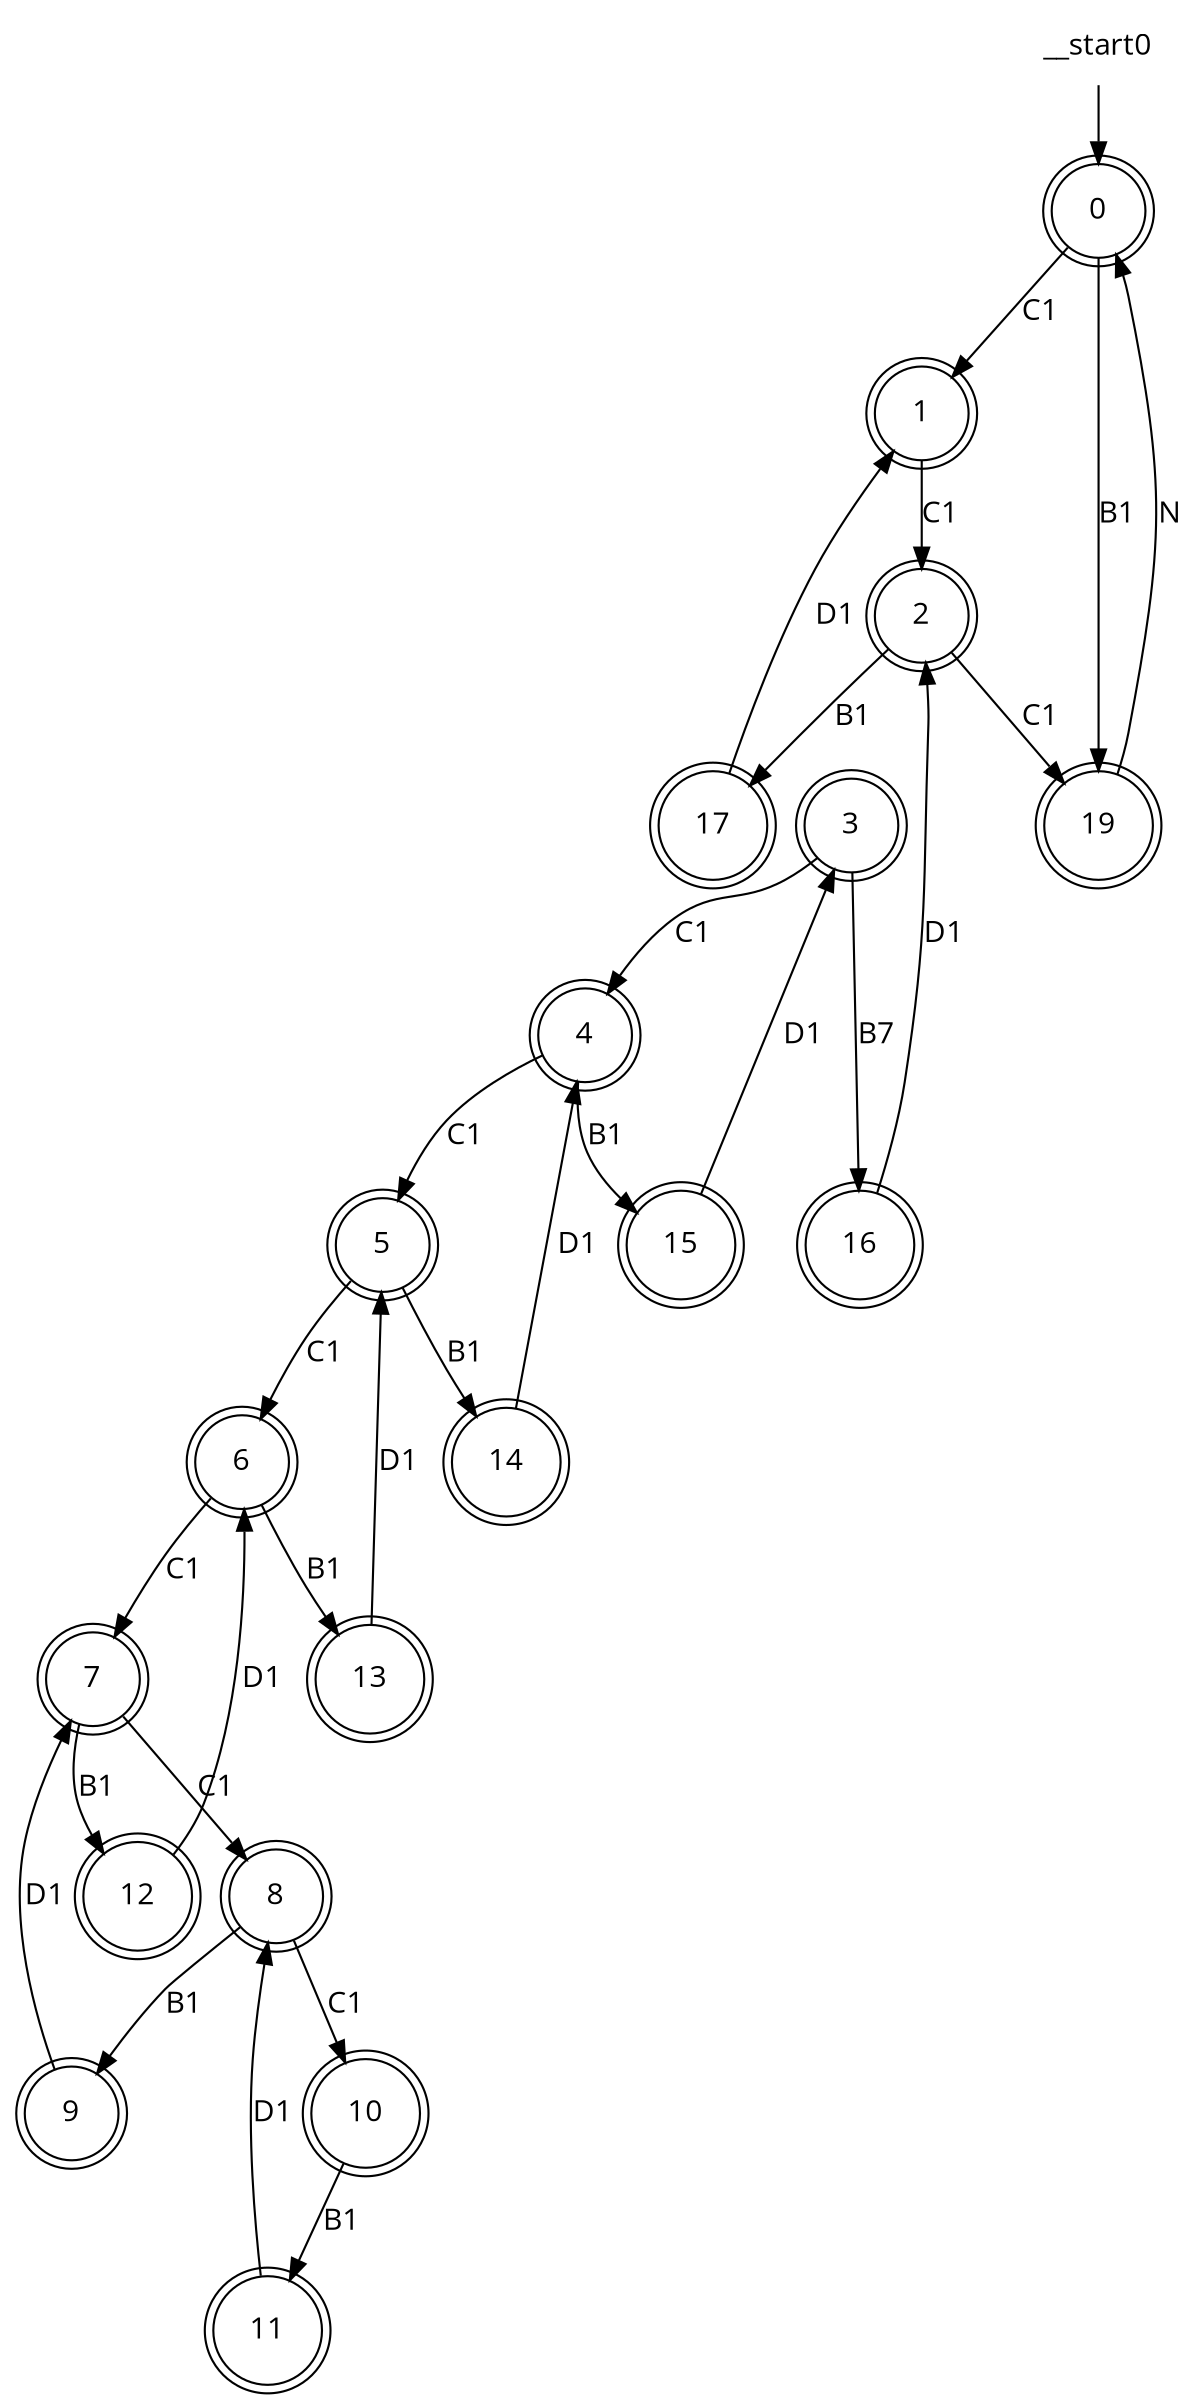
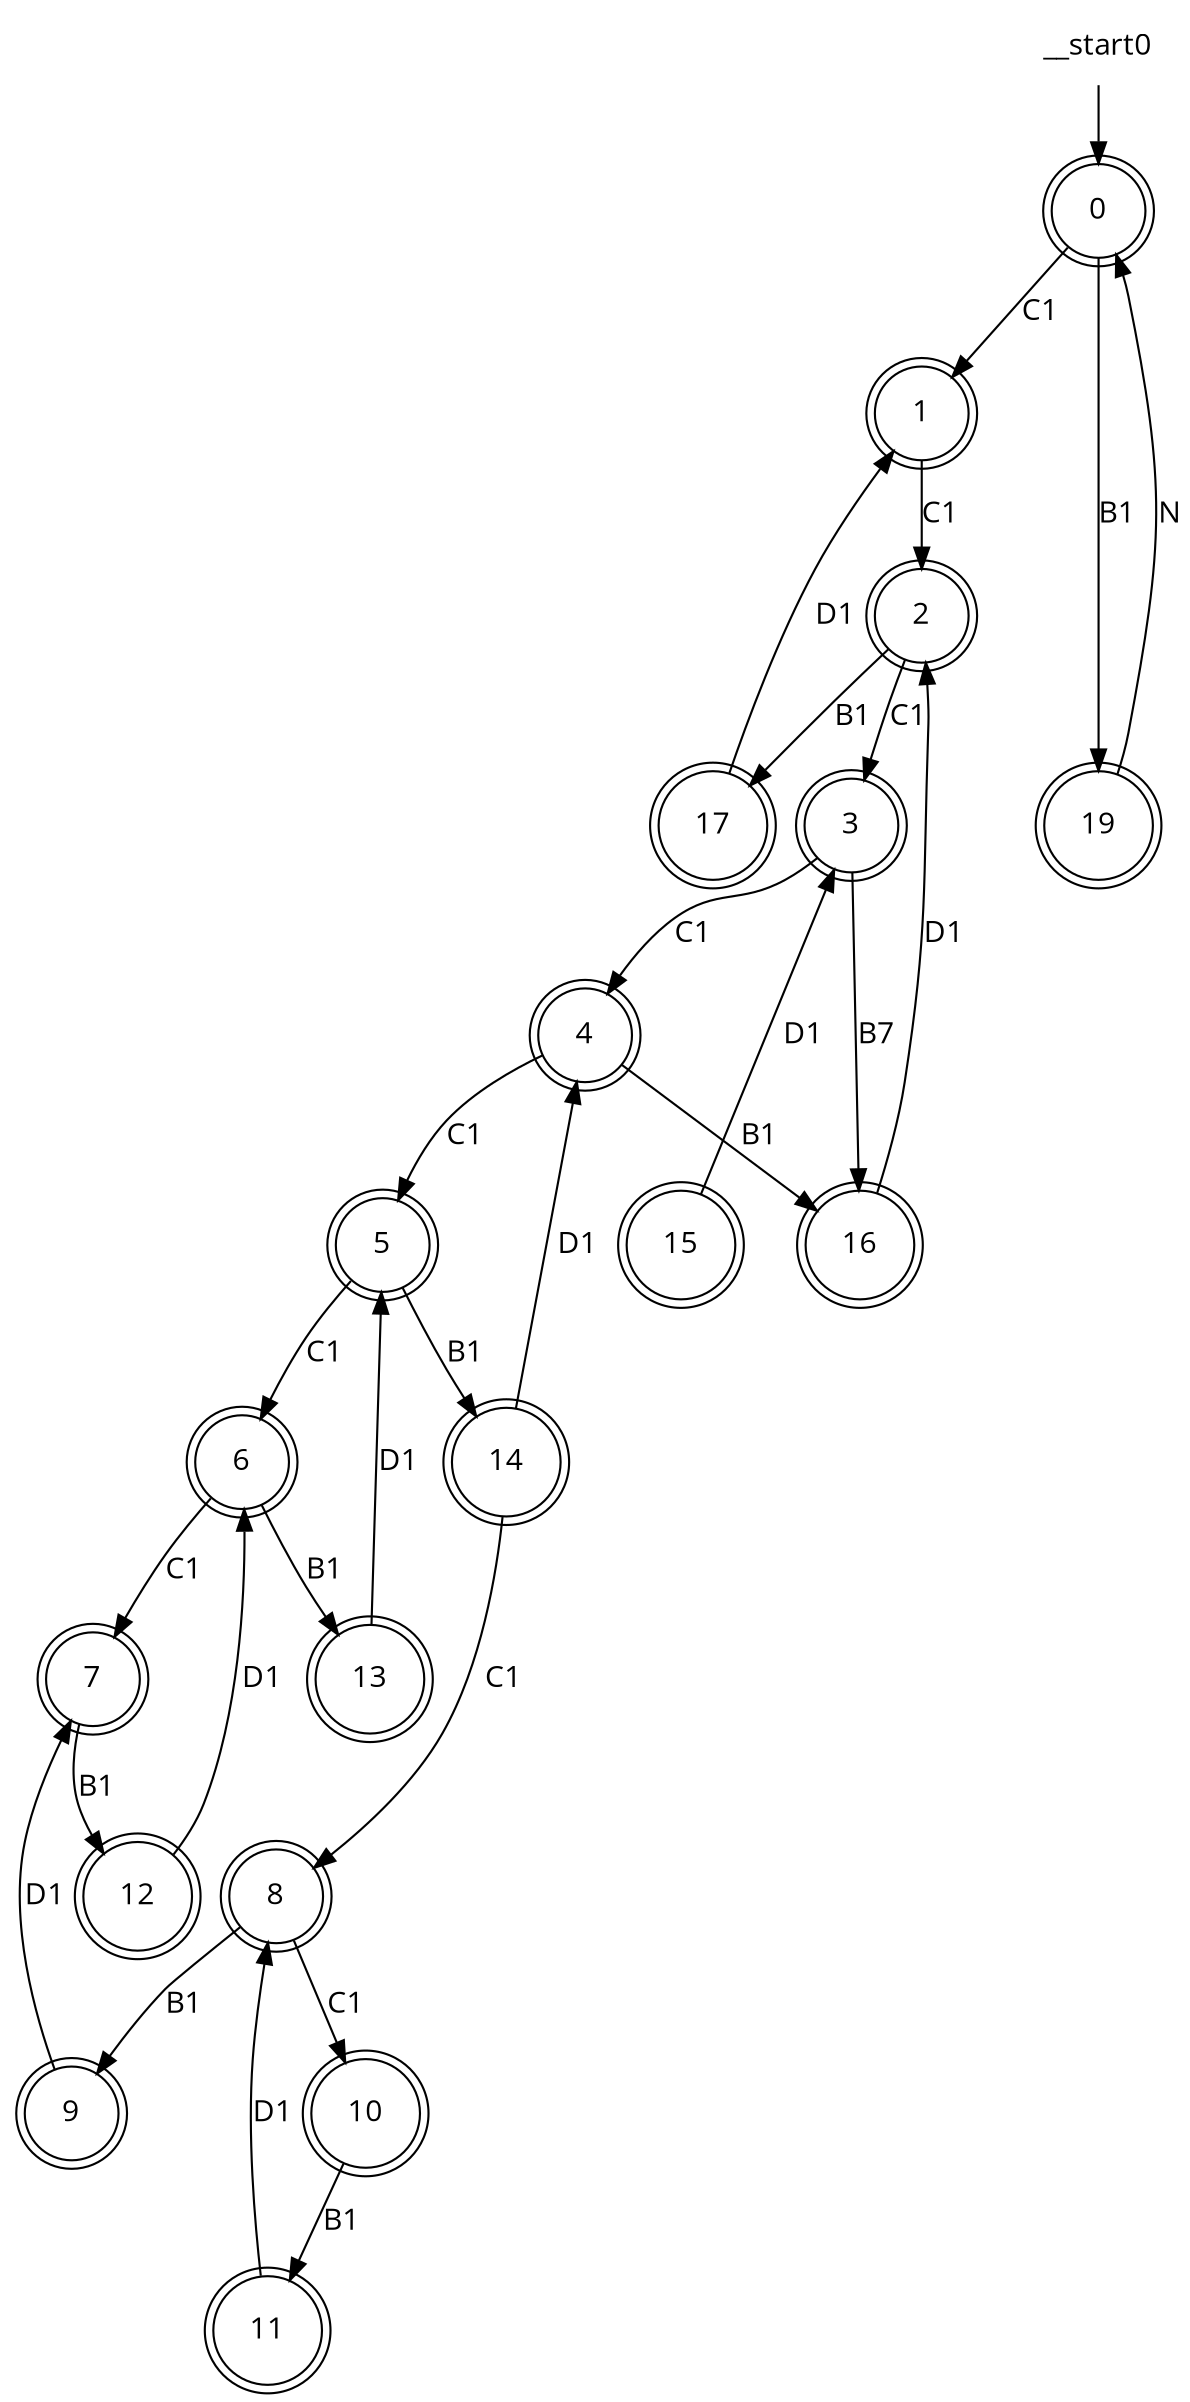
edge "2" -> "19": now "2" -> "3"
edge "4" -> "15": now "4" -> "16"
edge "7" -> "8": now "14" -> "8"
